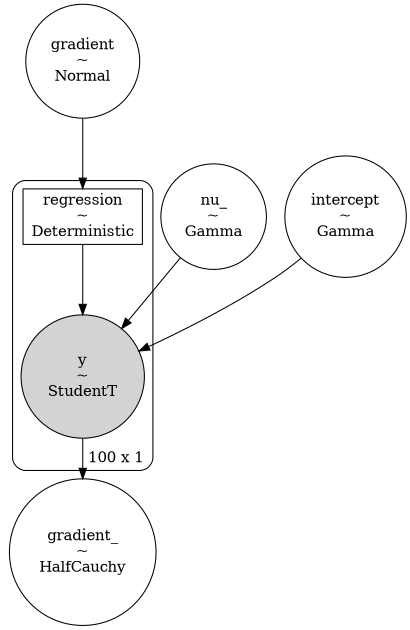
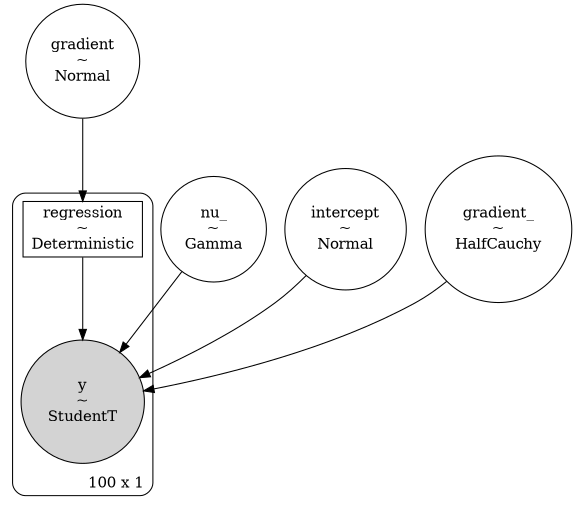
node "intercept ~ Gamma": label "intercept ~ Gamma" -> "intercept ~ Normal"
edge "y ~ StudentT" -> "gradient_ ~ HalfCauchy": reversed
